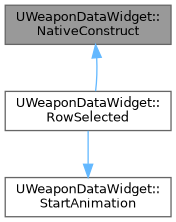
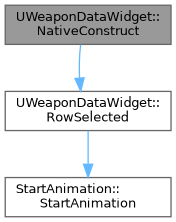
edge "UWeaponDataWidget:: RowSelected" -> "UWeaponDataWidget:: NativeConstruct": reversed
node "UWeaponDataWidget:: StartAnimation": label "UWeaponDataWidget:: StartAnimation" -> "StartAnimation:: StartAnimation"
